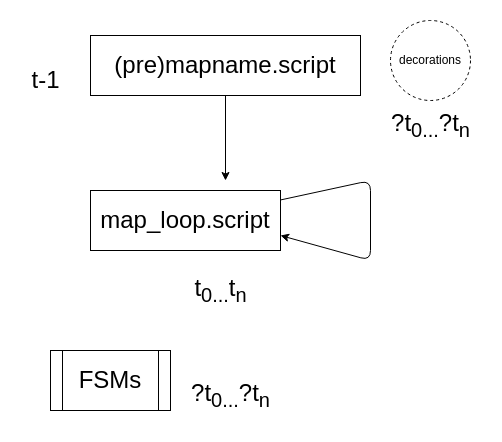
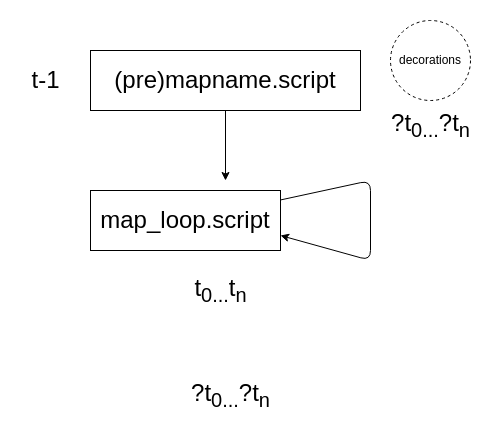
node "(pre)mapname.script": moved (226, 66) -> (226, 81)
node "FSMs": removed
